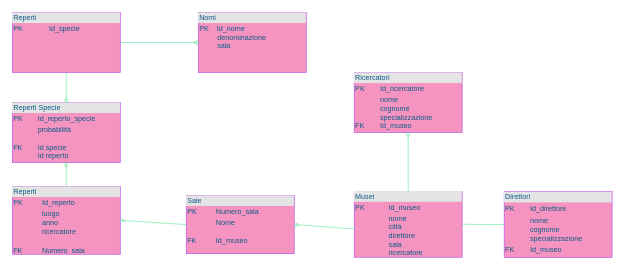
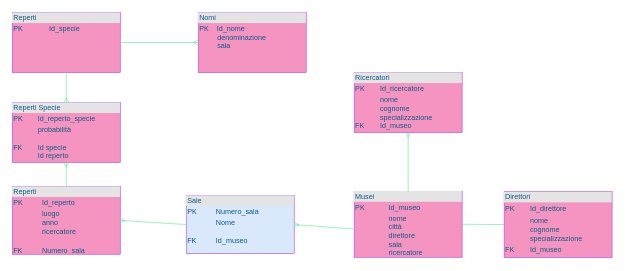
node "Sale PK Numero_sala FK Nome Id_museo": fillcolor #f694c1 -> #dae8fc
